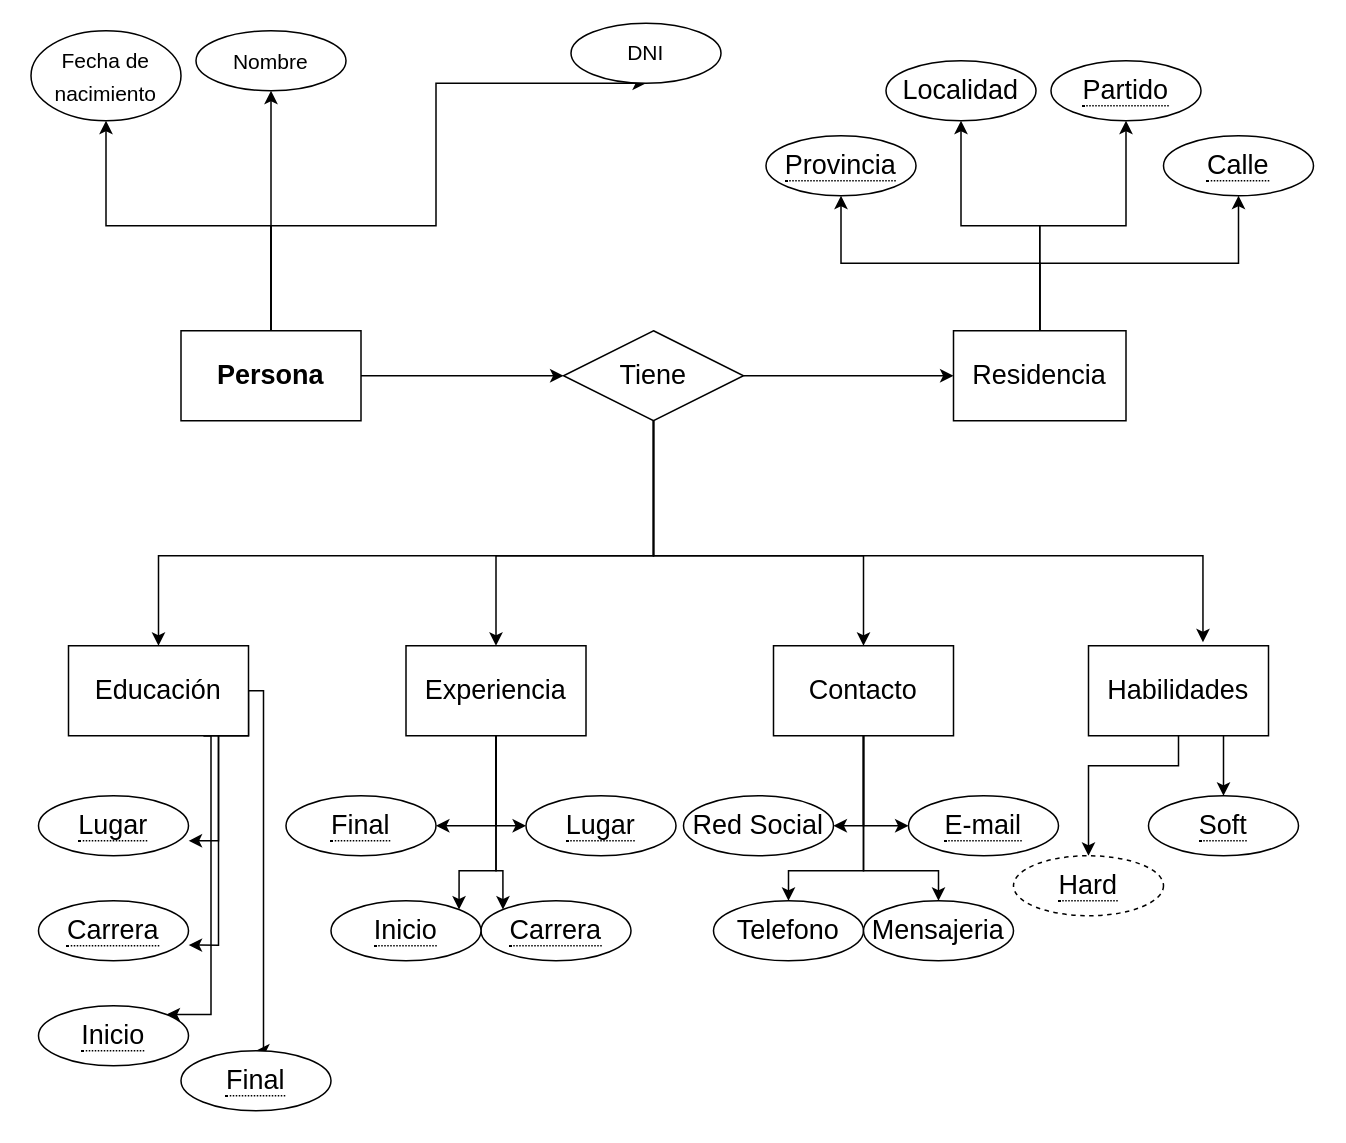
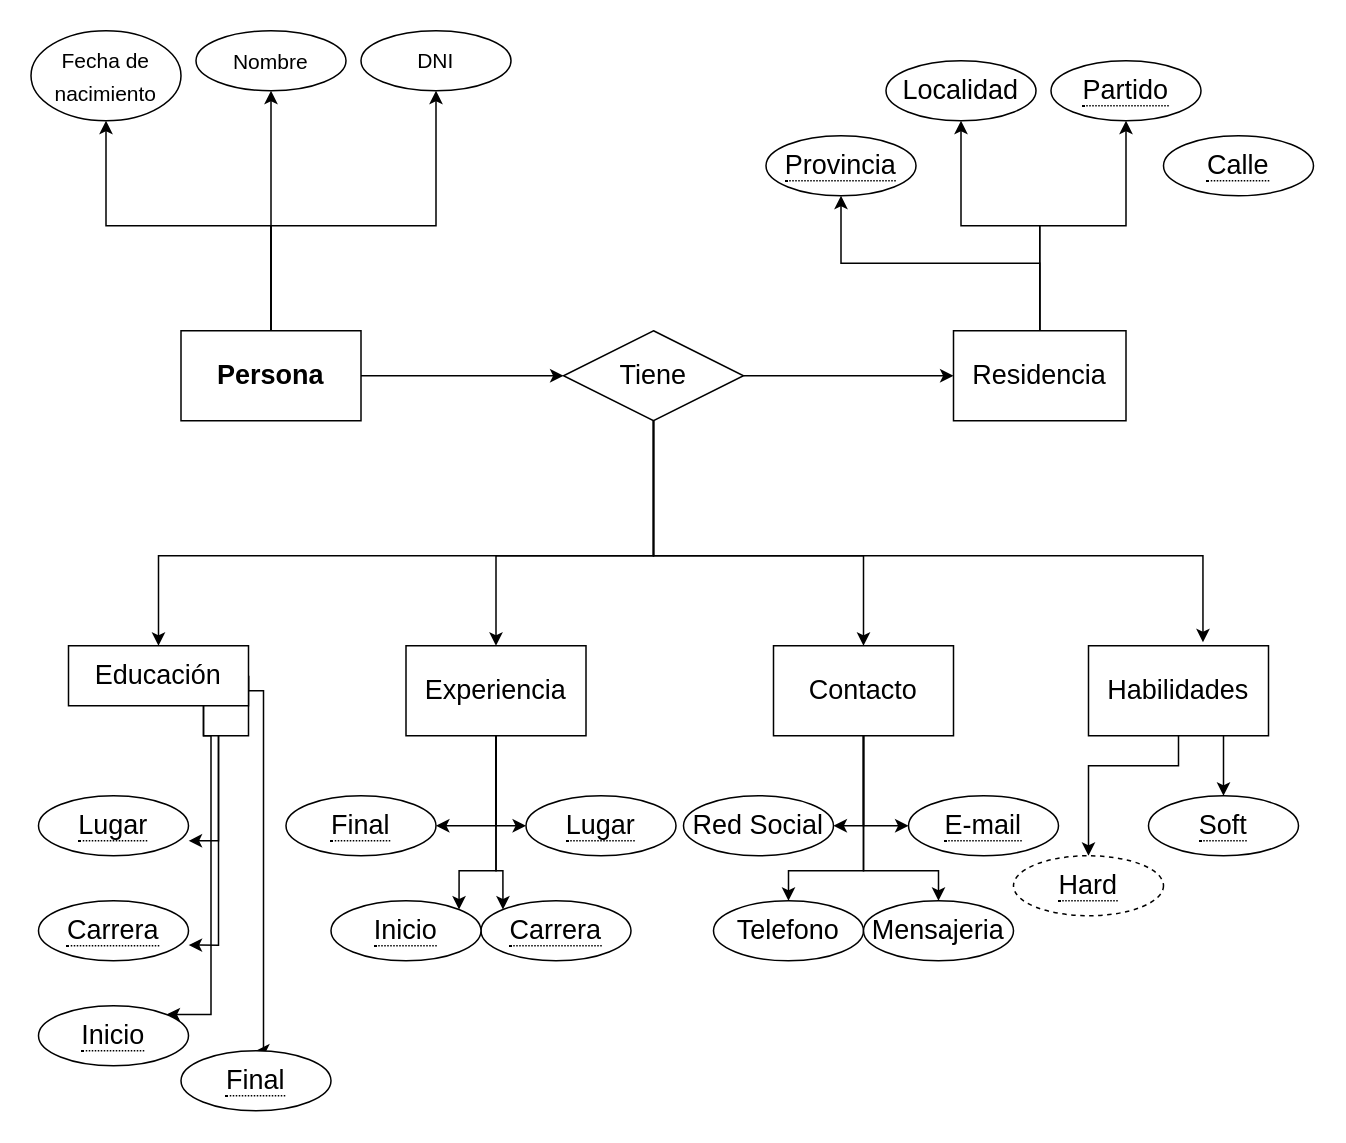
node "DNI": moved (646, 53) -> (436, 61)
edge "Residencia" -> "Calle": removed
node "Educación": size 180x90 -> 180x60
